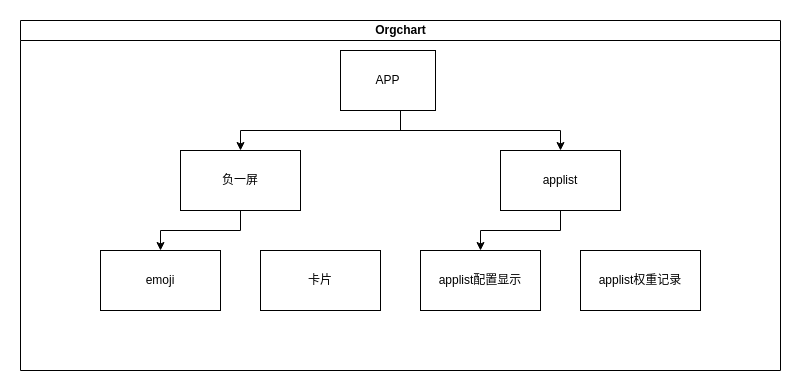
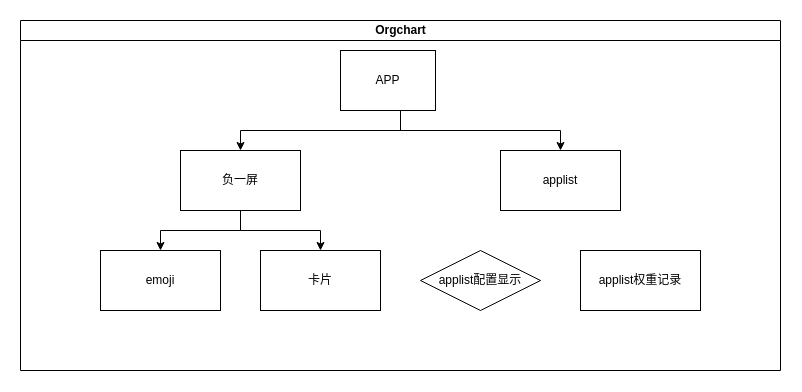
edge "负一屏" -> "卡片": added
edge "applist" -> "applist配置显示": removed
node "applist配置显示": shape rectangle -> diamond
